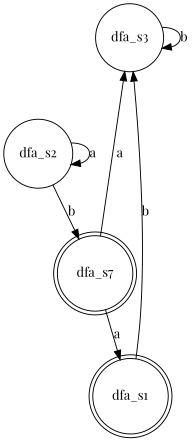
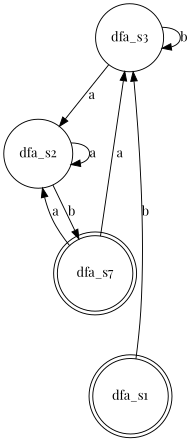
edge "dfa_s3" -> "dfa_s2": added, label "a"
edge "dfa_s7" -> "dfa_s1": now "dfa_s7" -> "dfa_s2"
